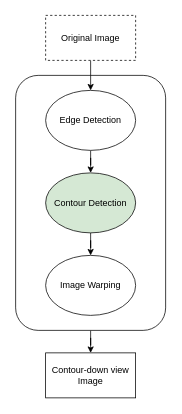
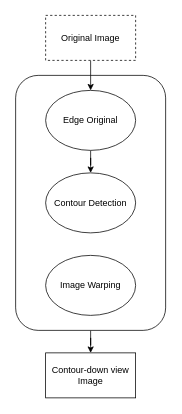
node "Edge Detection": label "Edge Detection" -> "Edge Original"
node "Contour Detection": fillcolor #d5e8d4 -> #ffffff
edge "Contour Detection" -> "Image Warping": removed
